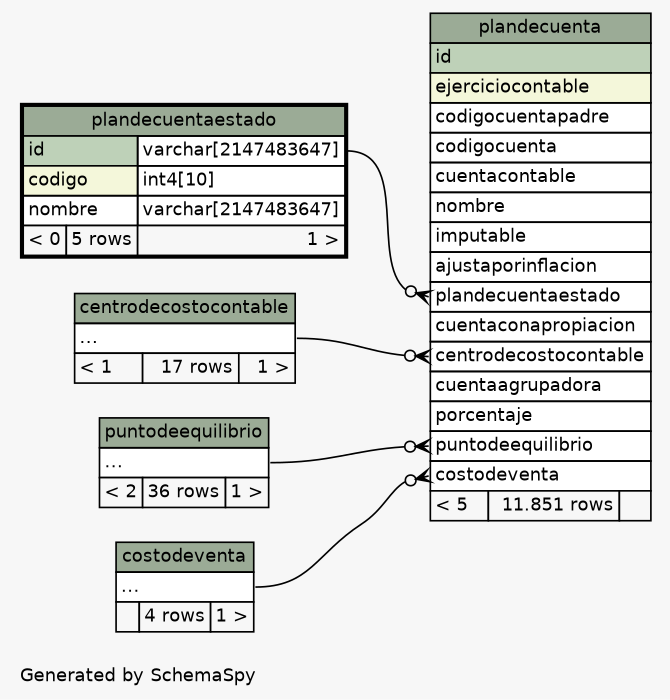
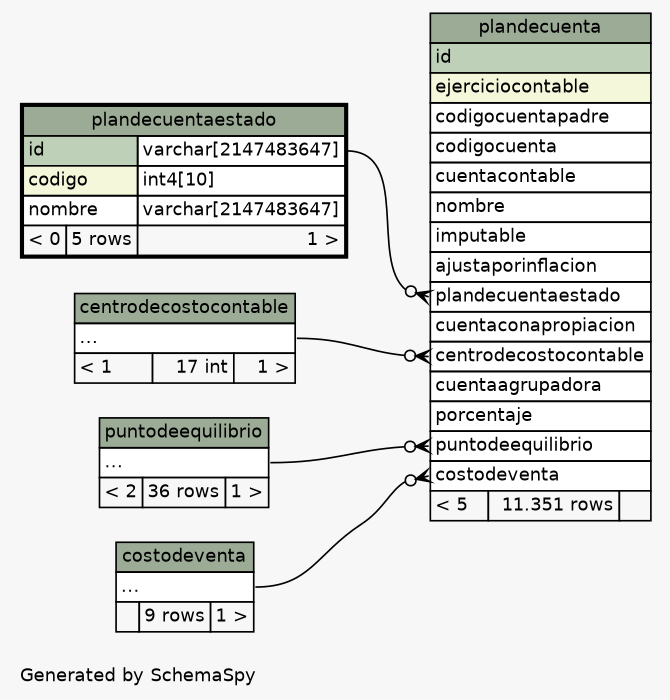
node "centrodecostocontable": text "17 rows" -> "17 int"
node "plandecuenta": text "11.851 rows" -> "11.351 rows"
node "costodeventa": text "4 rows" -> "9 rows"
